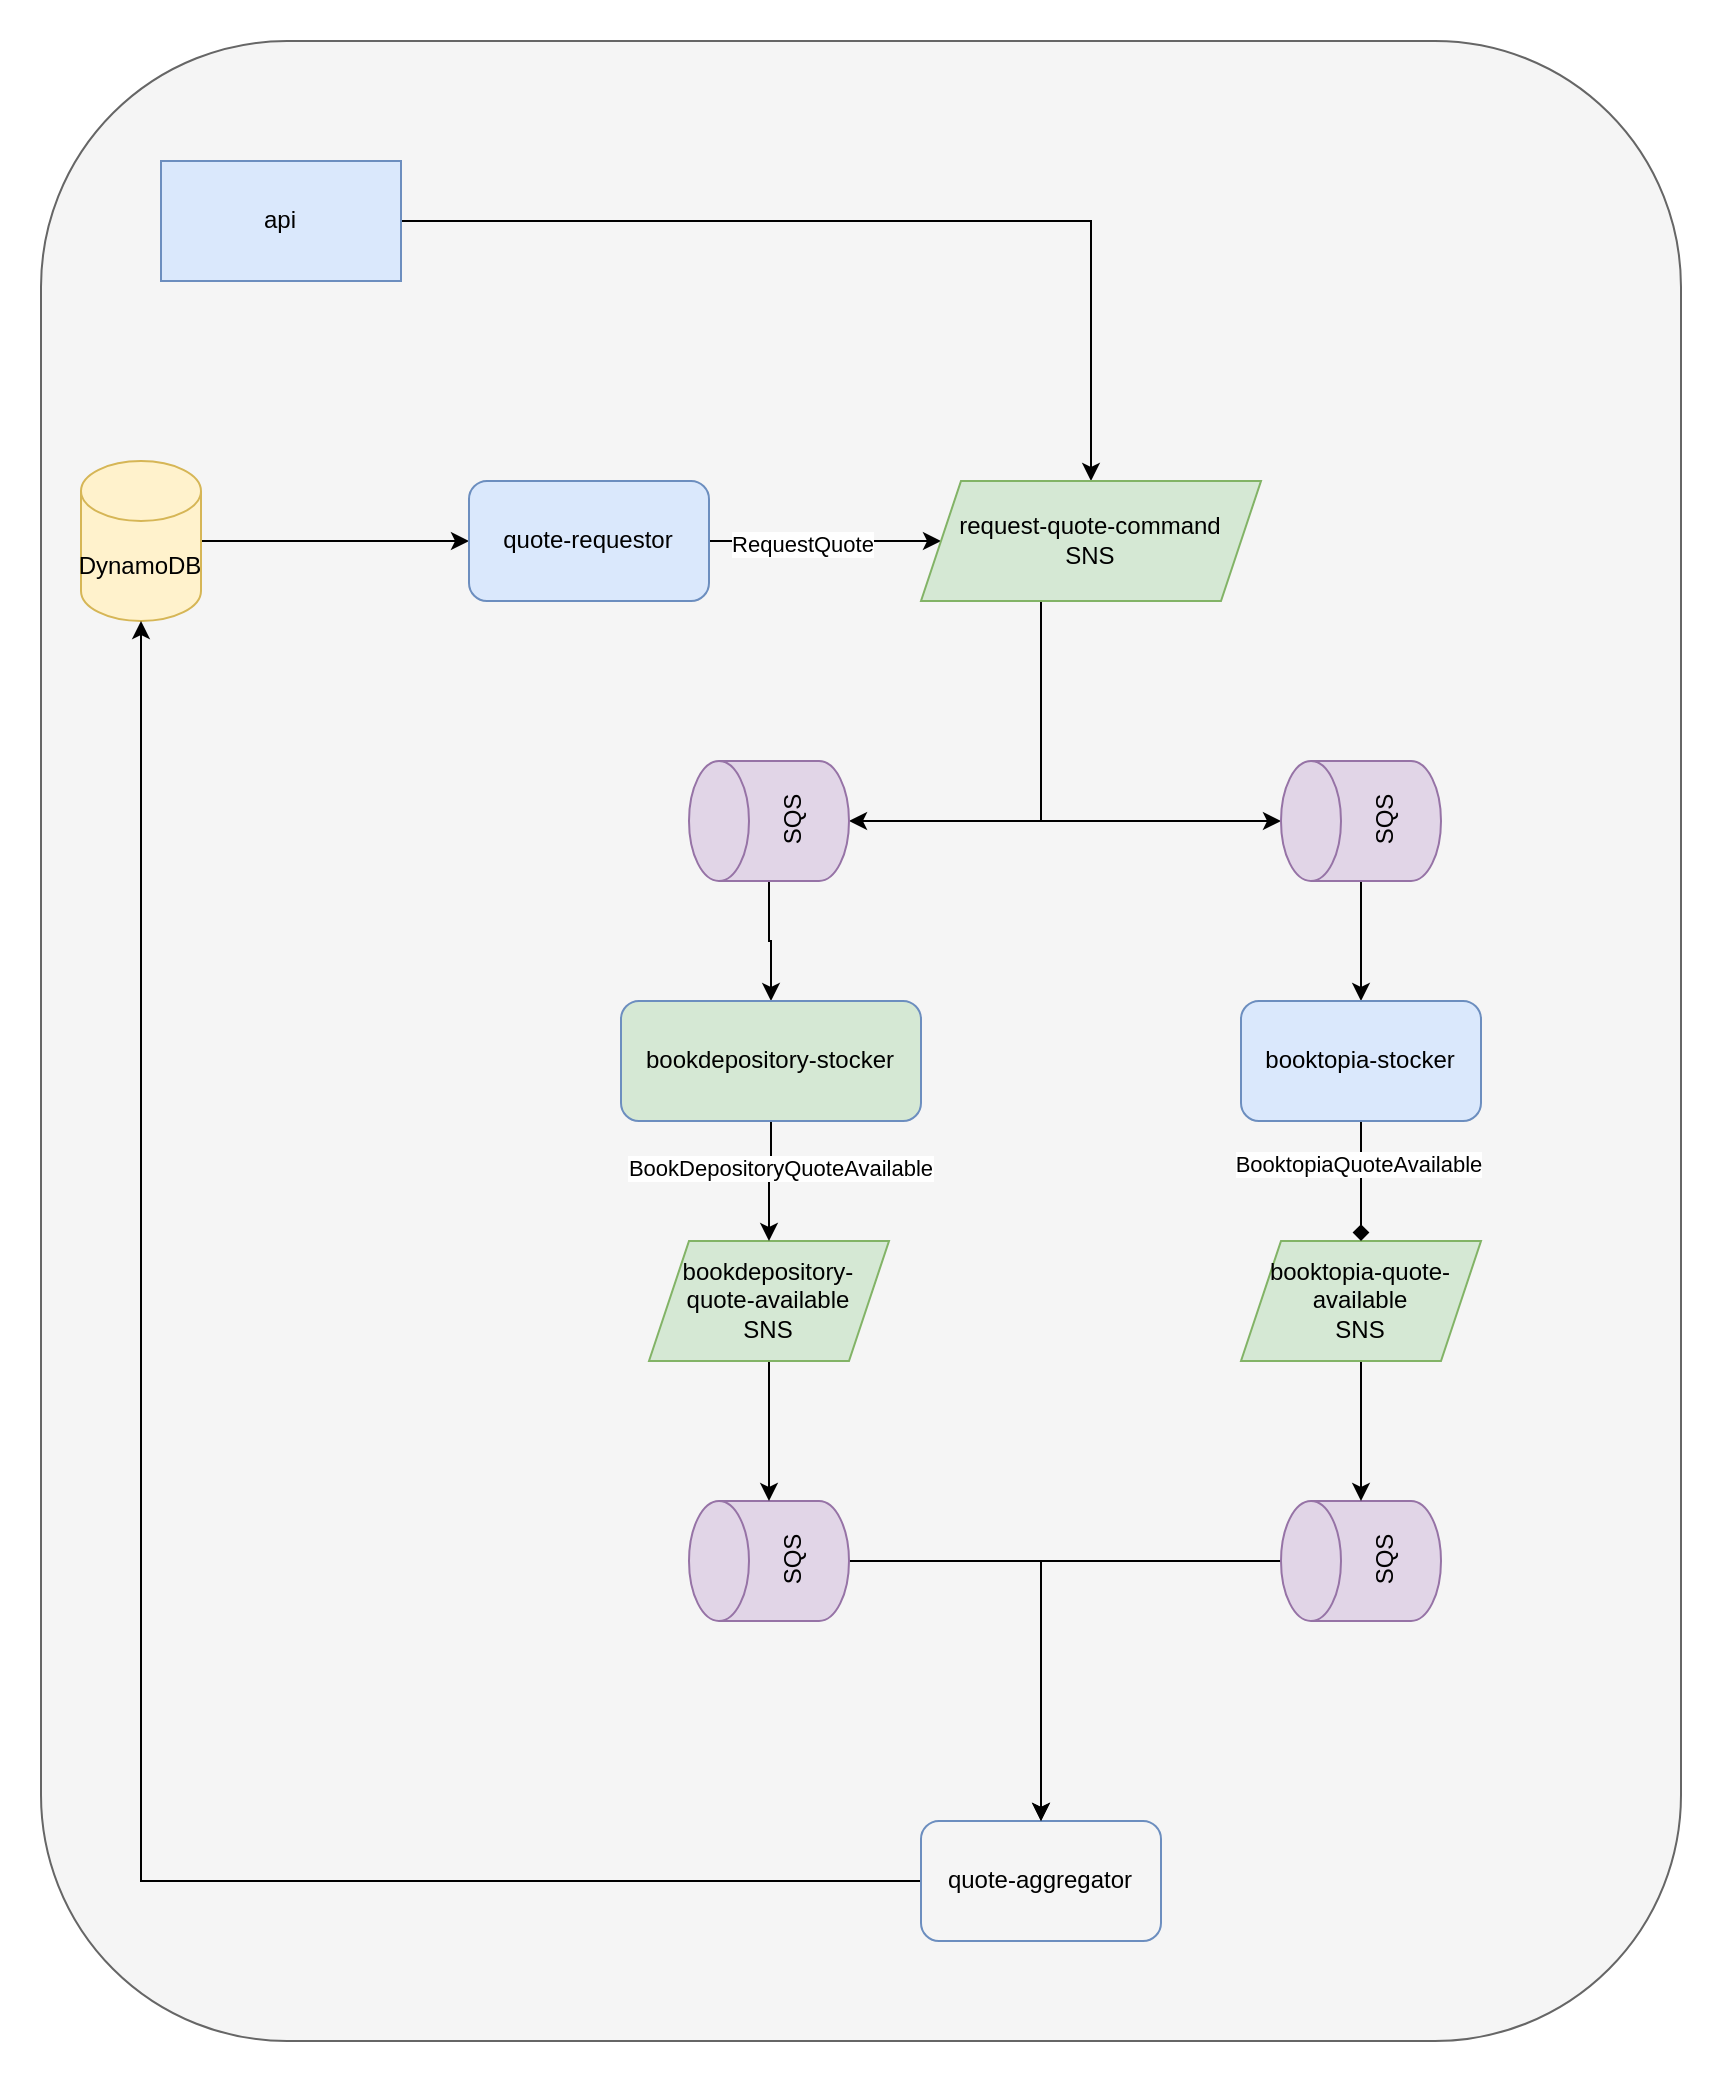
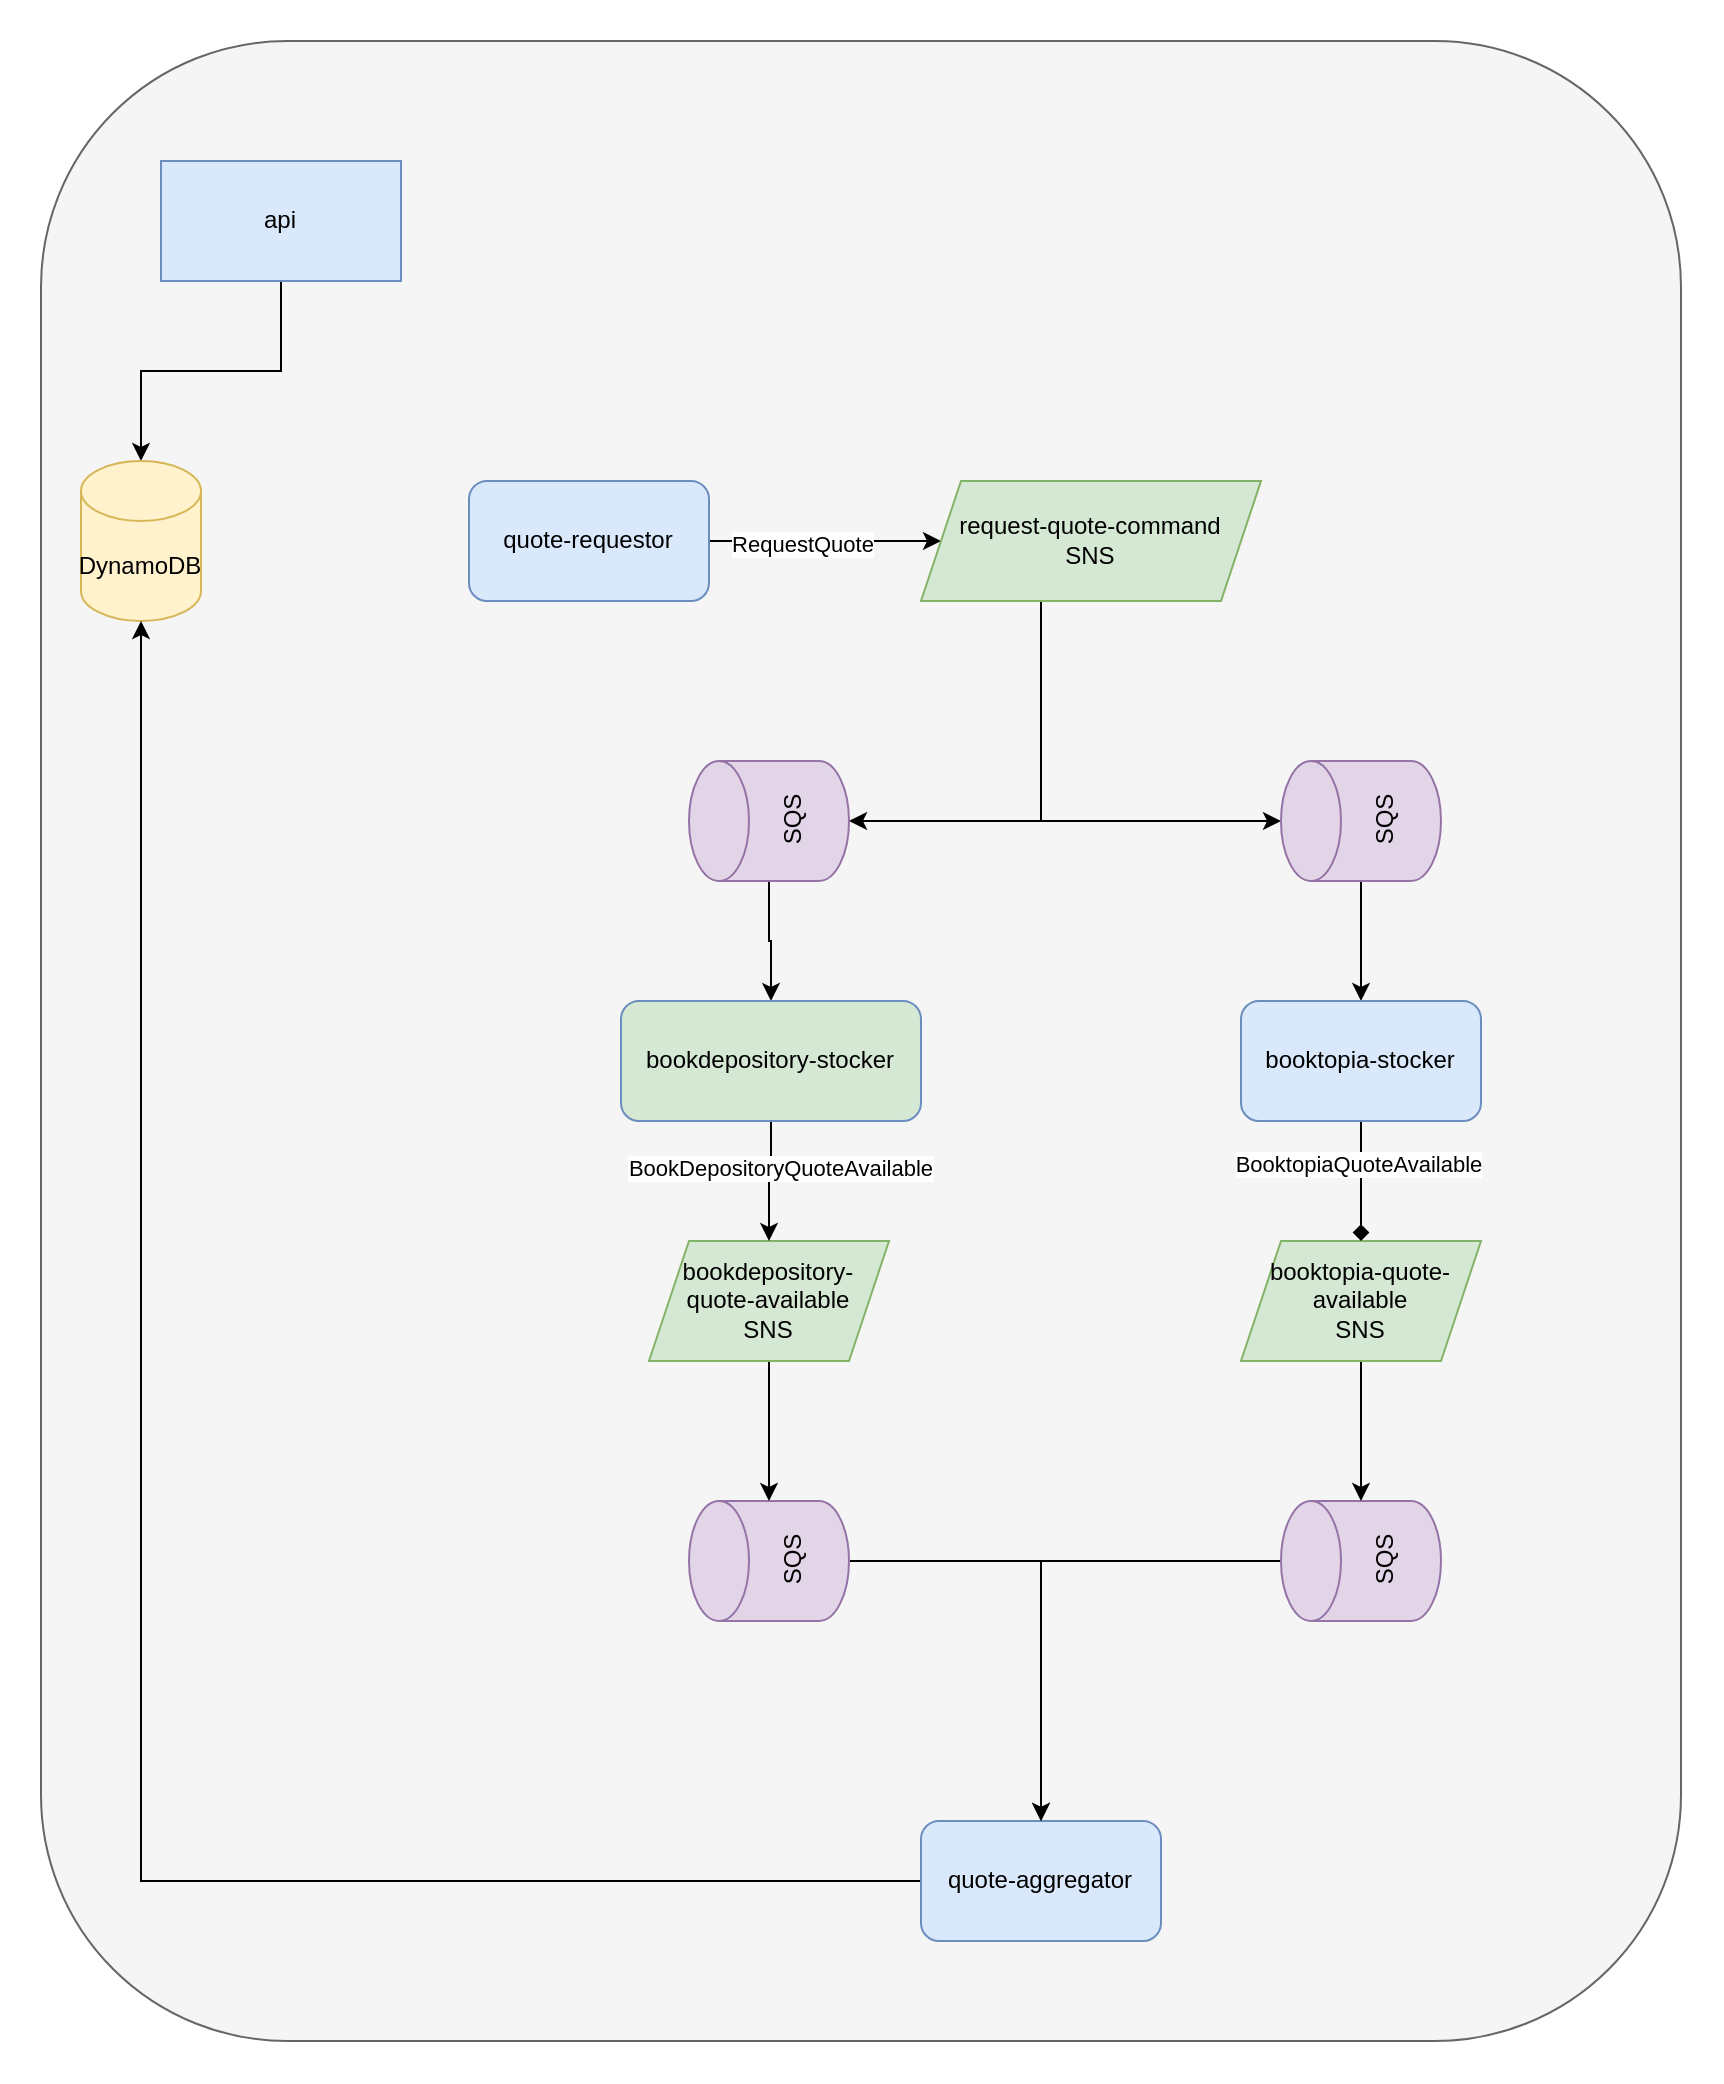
edge "api" -> "request-quote-command SNS": now "api" -> "DynamoDB"
edge "DynamoDB" -> "quote-requestor": removed
node "quote-aggregator": fillcolor #f5f5f5 -> #dae8fc
